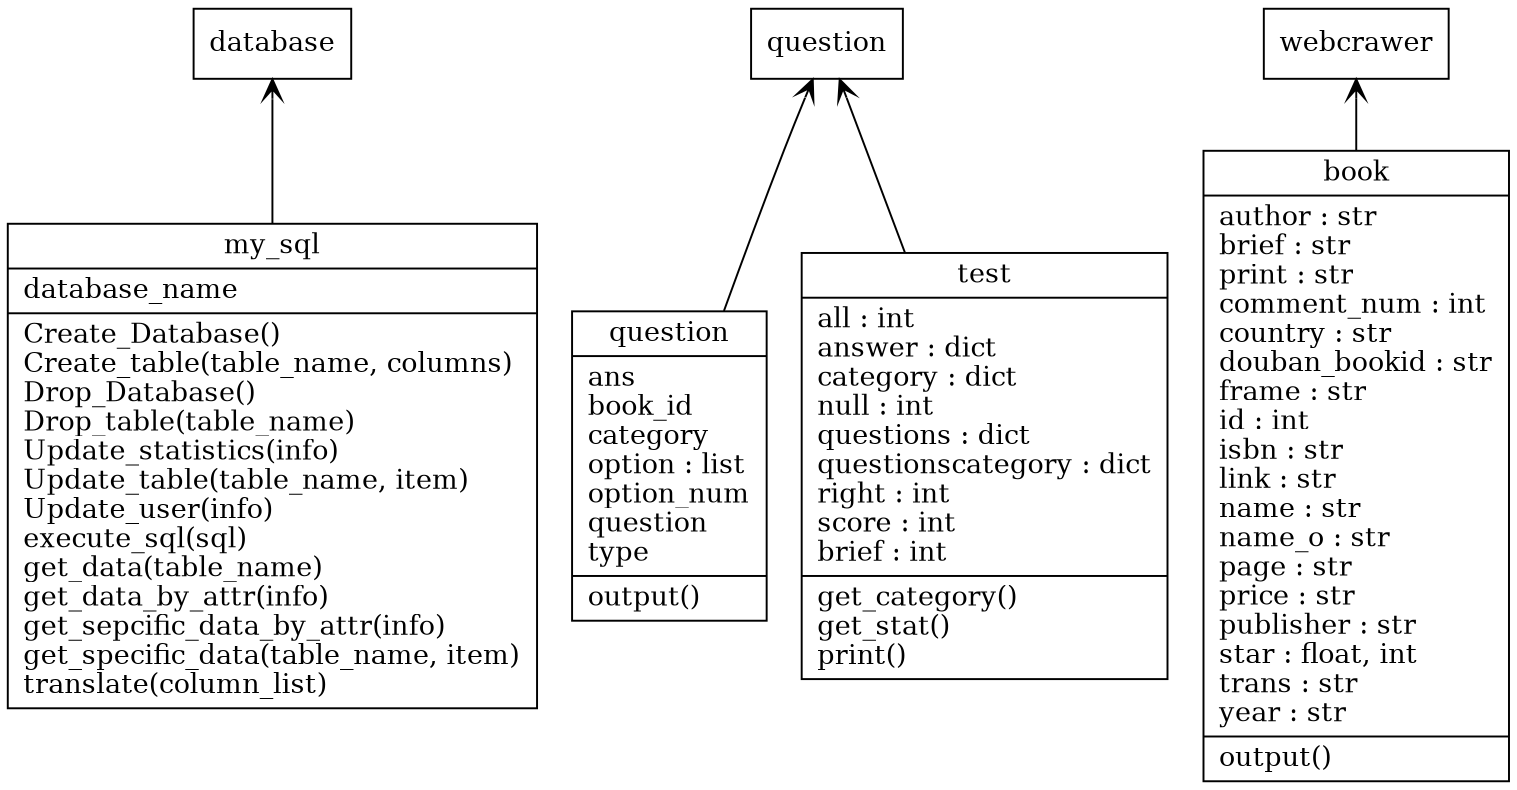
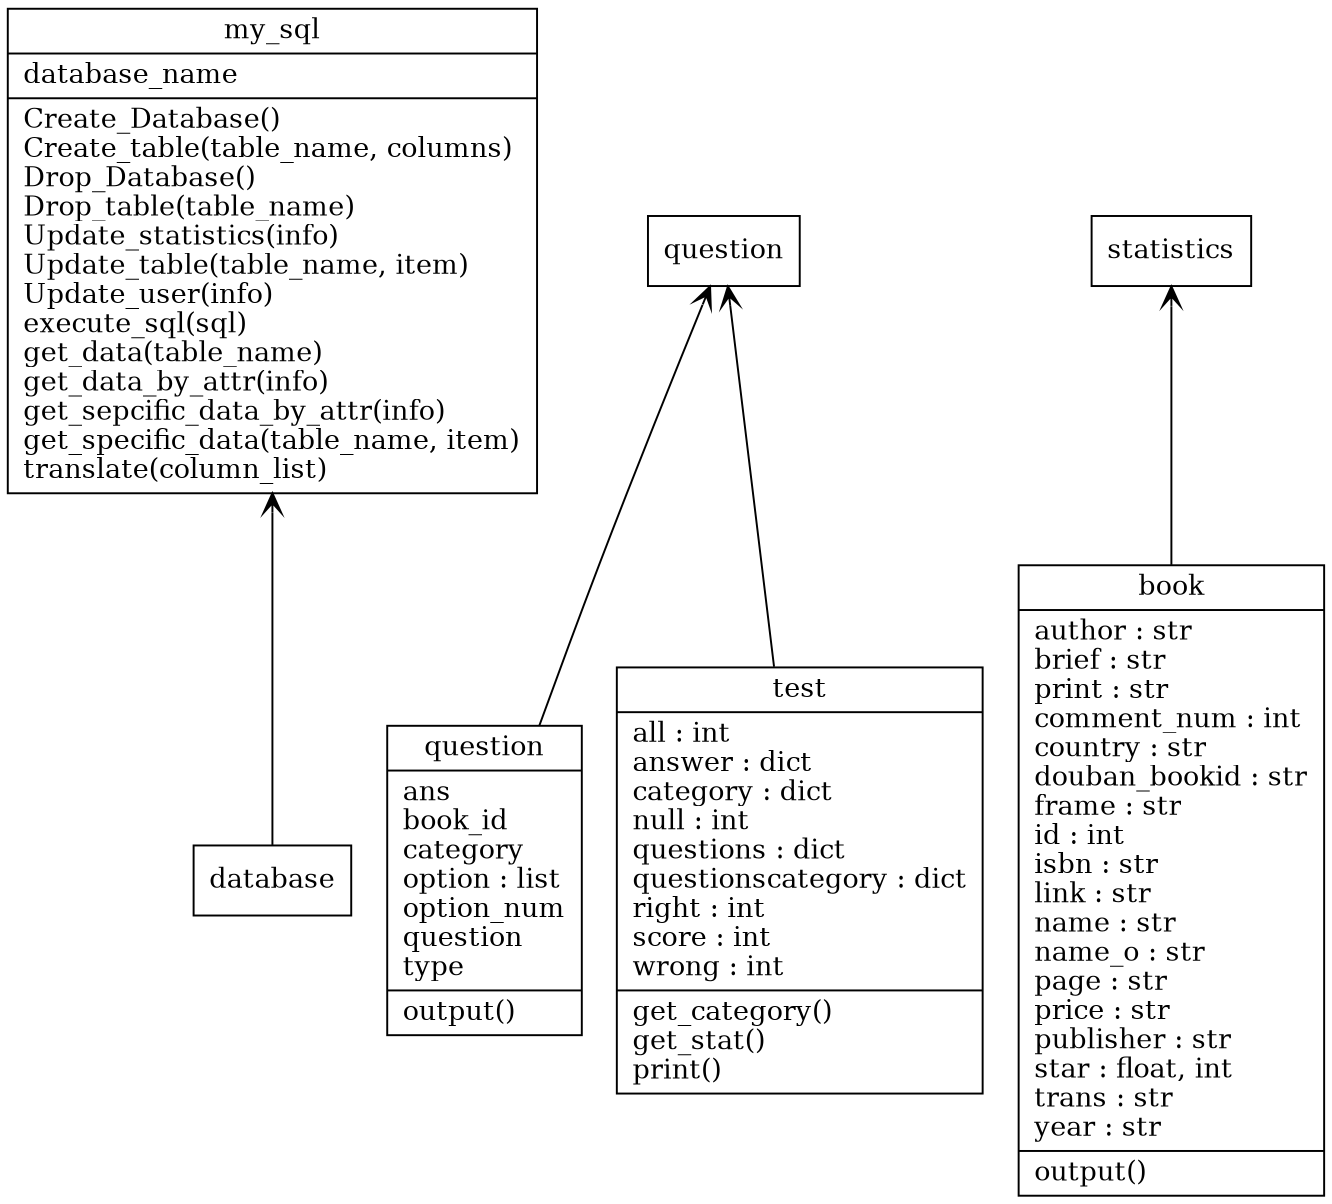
node "webcrawer": label "webcrawer" -> "statistics"
edge "my_sql" -> "database": reversed
node "test": text "brief : int" -> "wrong : int"
